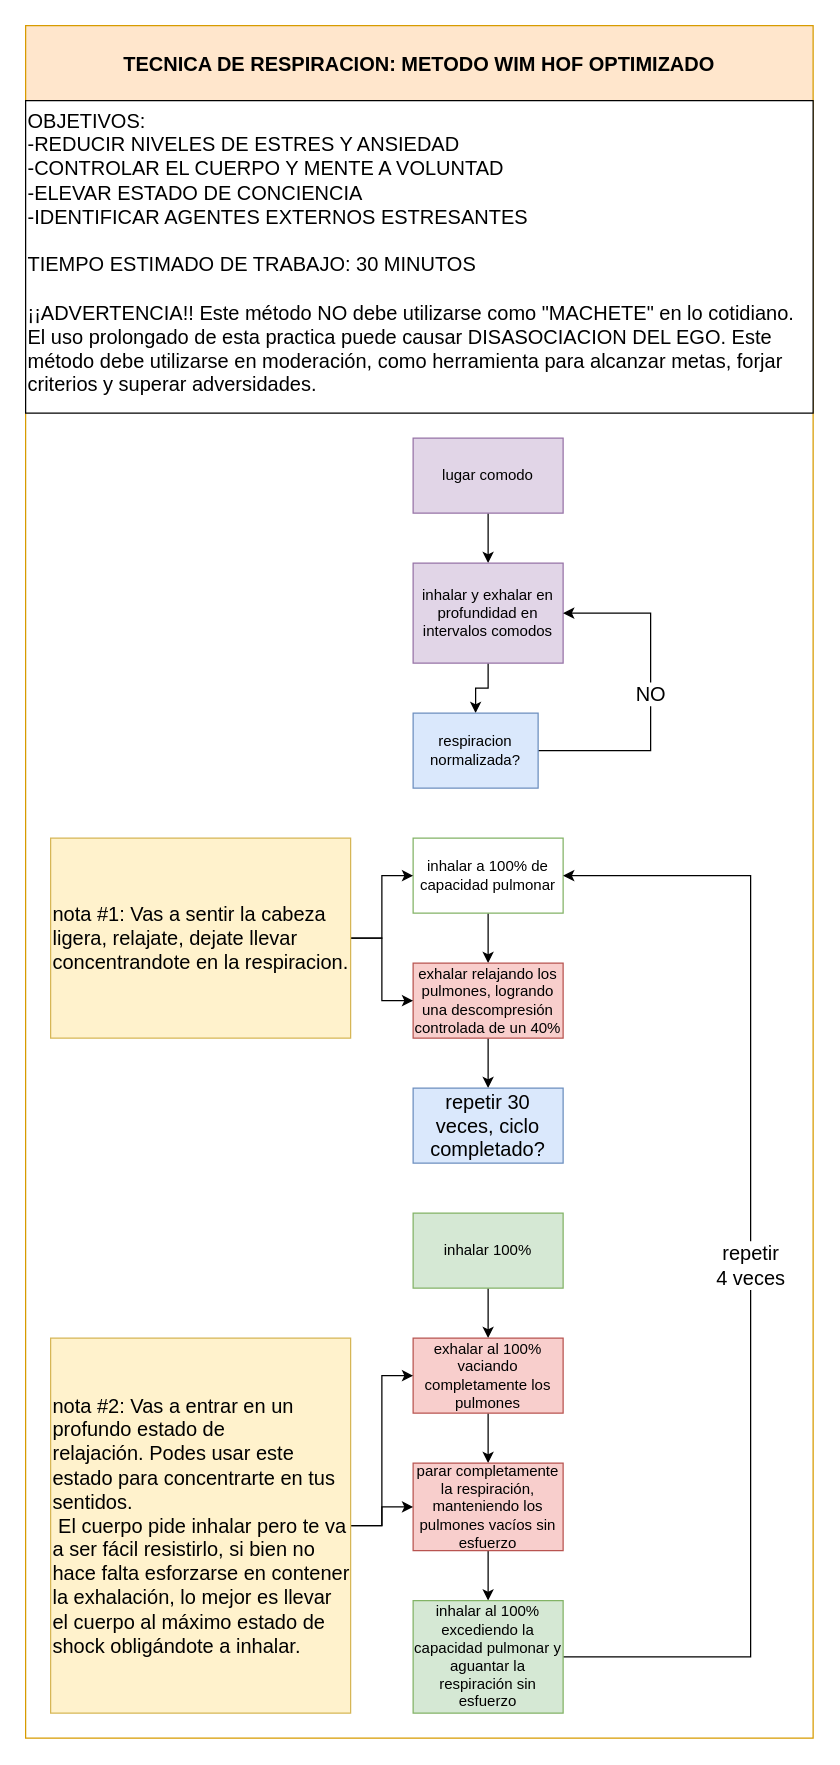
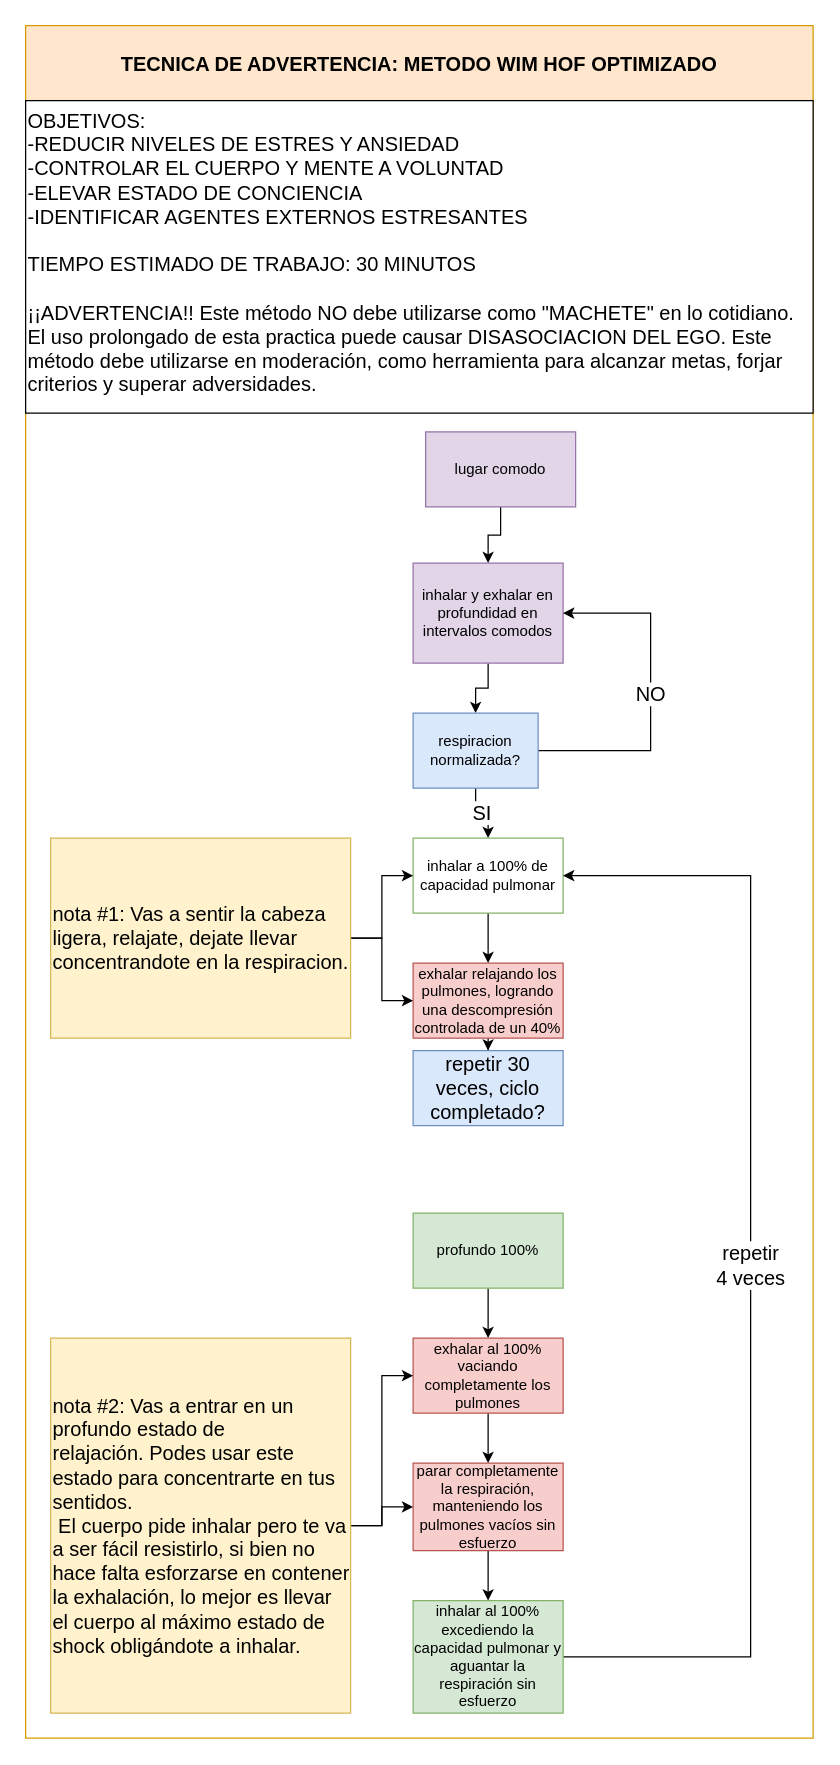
node "TECNICA DE RESPIRACION: METODO WIM HOF OPTIMIZADO": label "TECNICA DE RESPIRACION: METODO WIM HOF OPTIMIZADO" -> "TECNICA DE ADVERTENCIA: METODO WIM HOF OPTIMIZADO"
node "lugar comodo": moved (488, 476) -> (501, 469)
edge "respiracion normalizada?" -> "inhalar a 100% de capacidad pulmonar": added, label "SI"
node "repetir 30 veces, ciclo completado?": moved (488, 1126) -> (488, 1088)
node "inhalar 100%": label "inhalar 100%" -> "profundo 100%"
